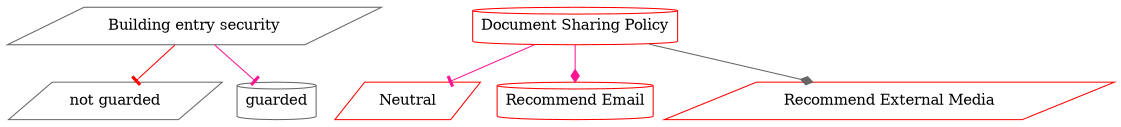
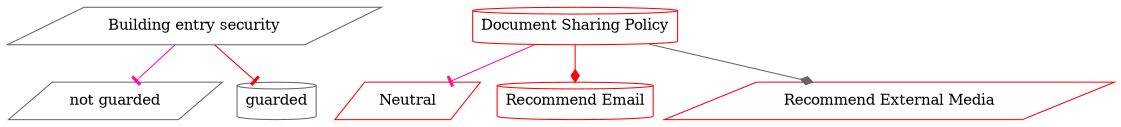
edge "Document Sharing Policy" -> "Recommend Email": color deeppink -> red
edge "Building entry security" -> "not guarded": color red -> deeppink
edge "Building entry security" -> "guarded": color deeppink -> red
